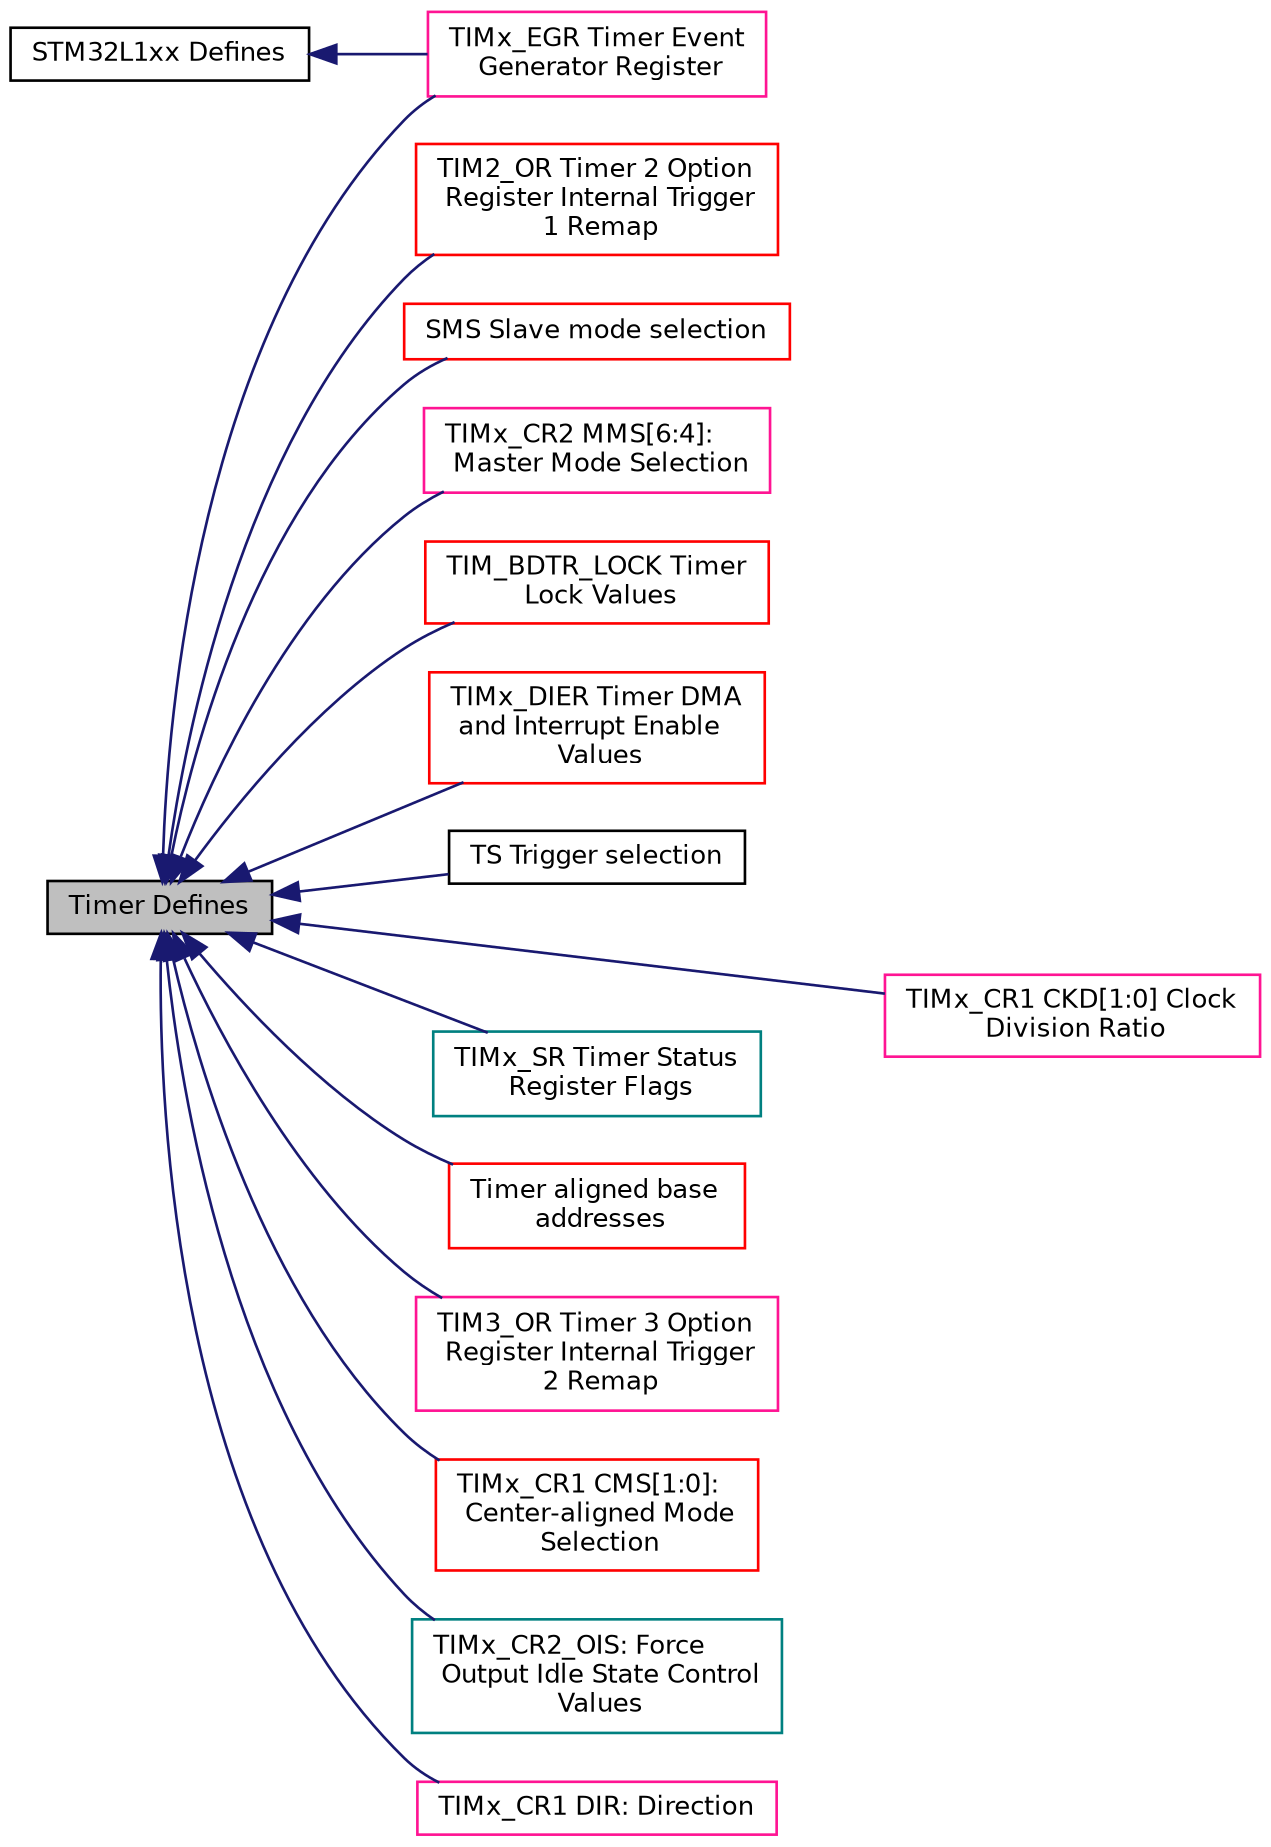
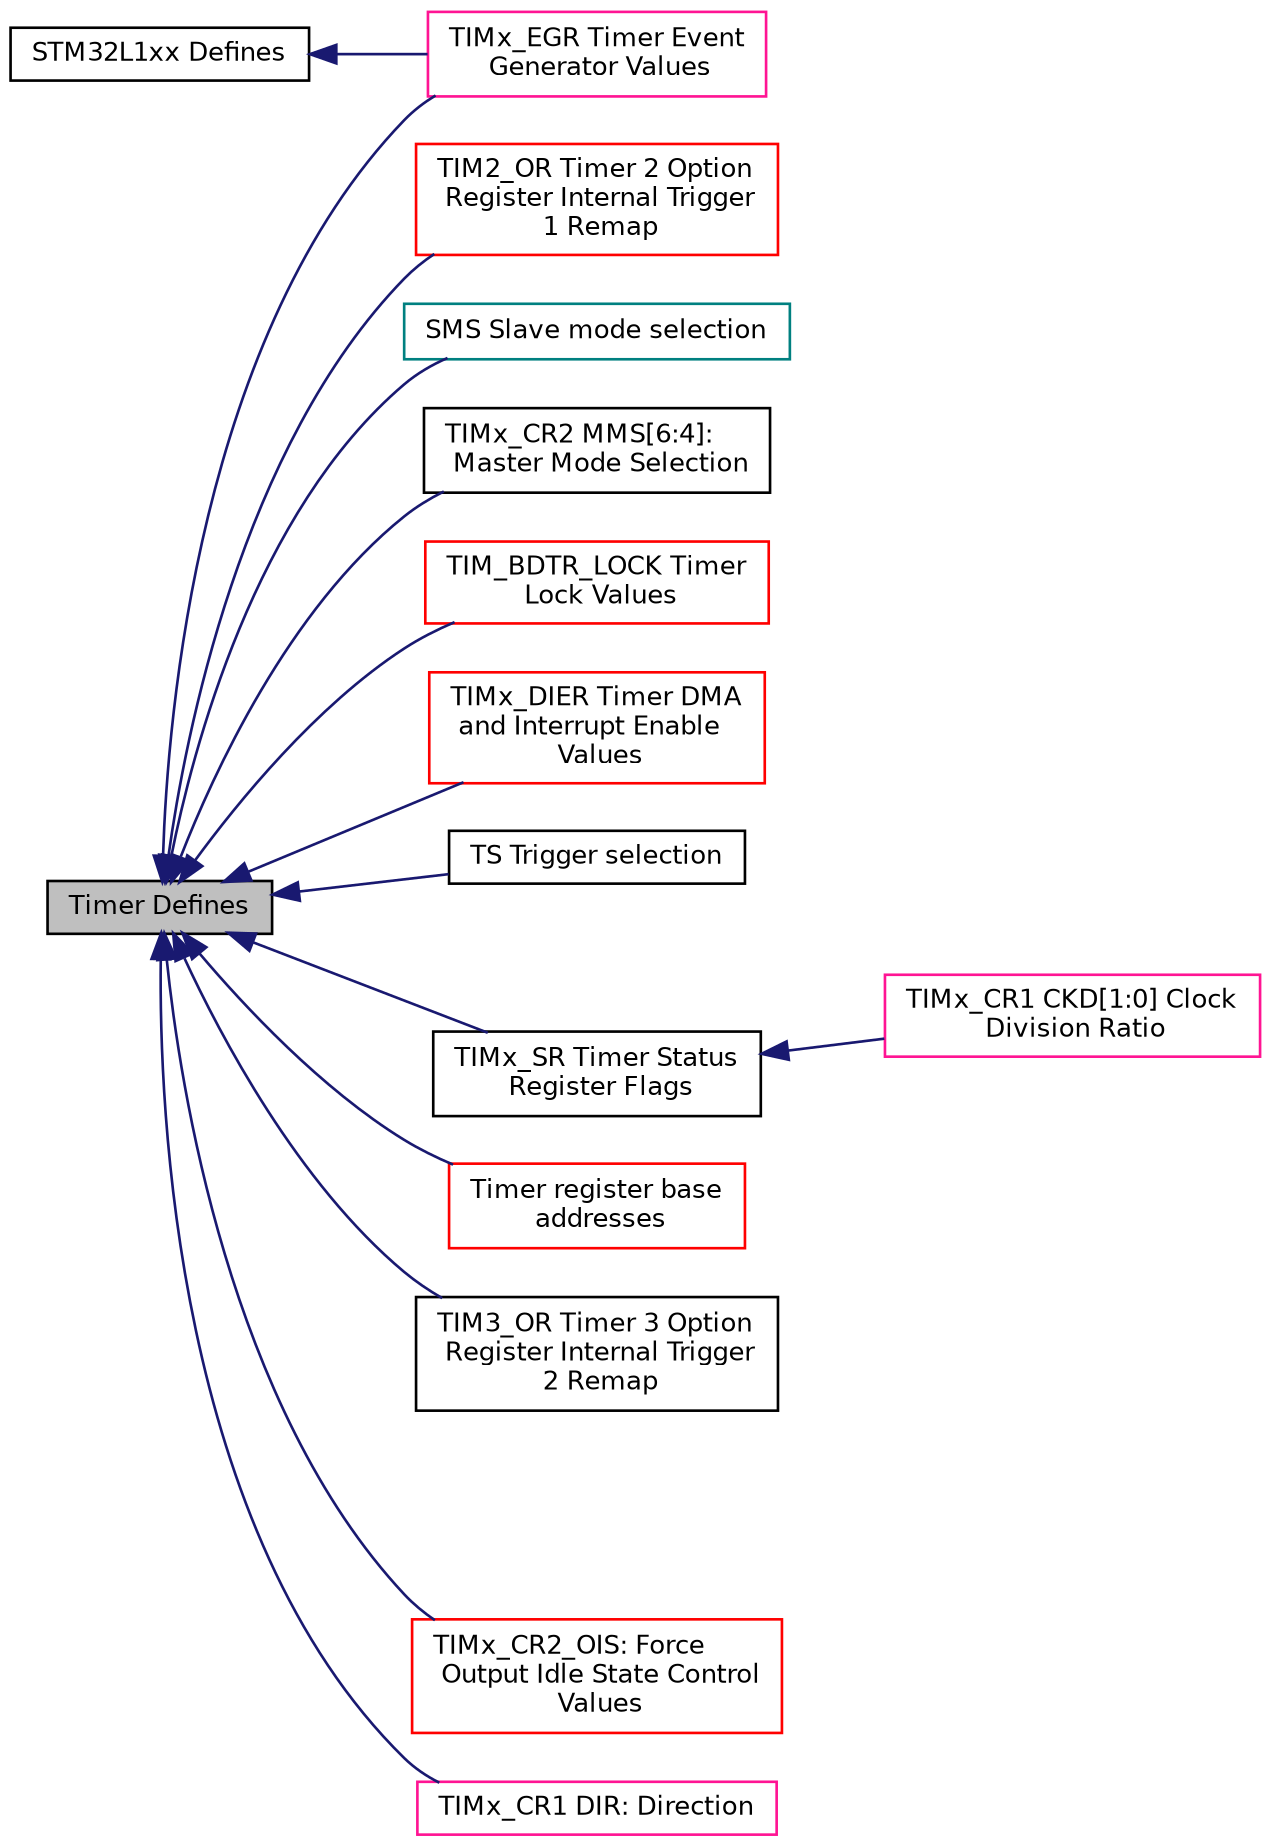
node "TIMx_EGR Timer Event Generator Register": label "TIMx_EGR Timer Event Generator Register" -> "TIMx_EGR Timer Event Generator Values"
node "SMS Slave mode selection": color red -> teal
node "TIMx_CR2 MMS[6:4]: Master Mode Selection": color deeppink -> black
edge "TIMx_CR1 CKD[1:0] Clock Division Ratio" -> "Timer Defines": now "TIMx_CR1 CKD[1:0] Clock Division Ratio" -> "TIMx_SR Timer Status Register Flags"
node "TIMx_SR Timer Status Register Flags": color teal -> black
node "Timer aligned base addresses": label "Timer aligned base addresses" -> "Timer register base addresses"
node "TIM3_OR Timer 3 Option Register Internal Trigger 2 Remap": color deeppink -> black
node "TIMx_CR1 CMS[1:0]: Center-aligned Mode Selection": removed
node "TIMx_CR2_OIS: Force Output Idle State Control Values": color teal -> red
